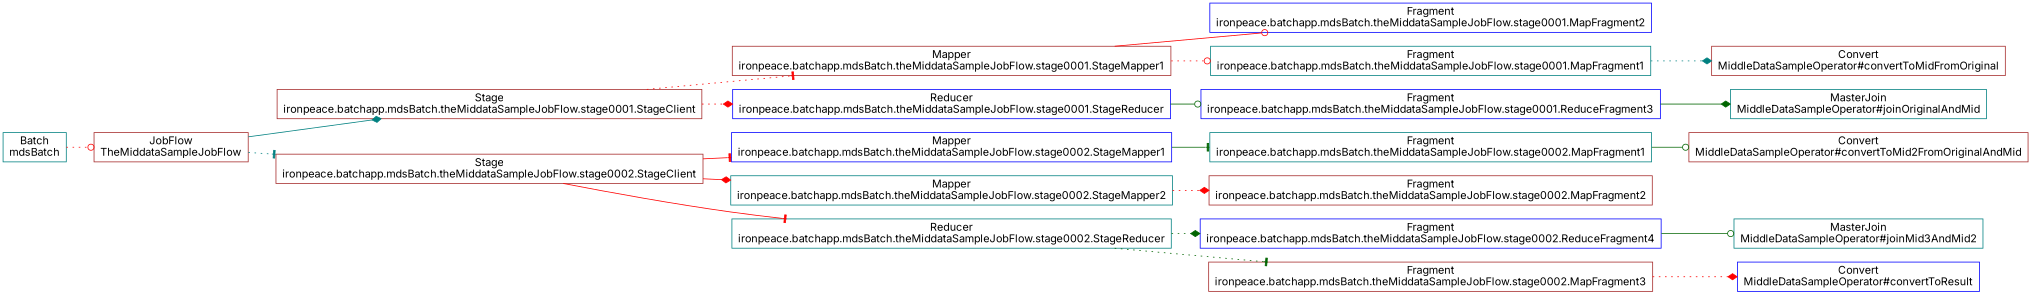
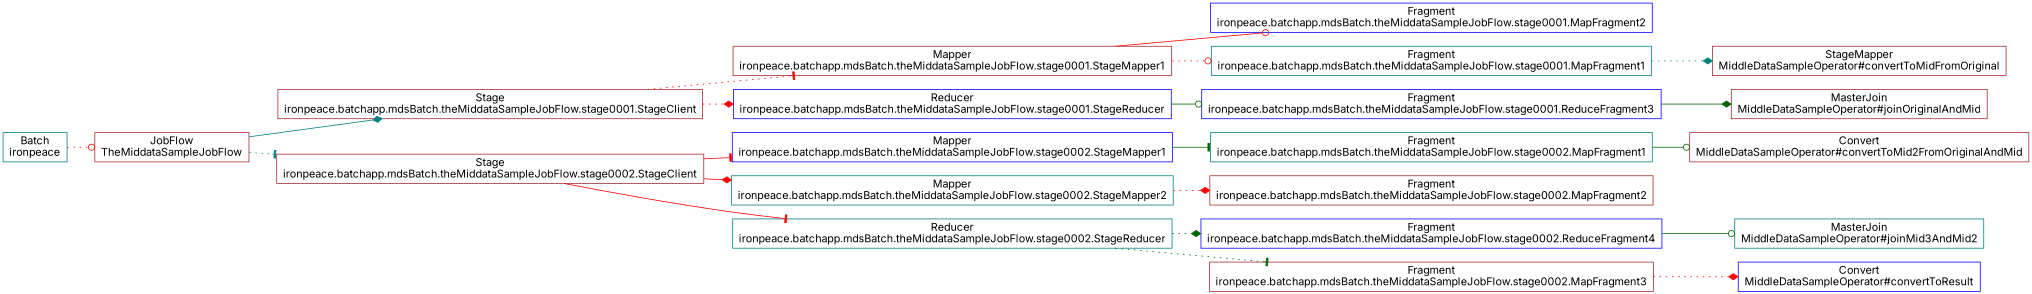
node "Convert MiddleDataSampleOperator#convertToMidFromOriginal": label "Convert MiddleDataSampleOperator#convertToMidFromOriginal" -> "StageMapper MiddleDataSampleOperator#convertToMidFromOriginal"
node "MasterJoin MiddleDataSampleOperator#joinOriginalAndMid": color teal -> brown
node "Batch mdsBatch": label "Batch mdsBatch" -> "Batch ironpeace"
